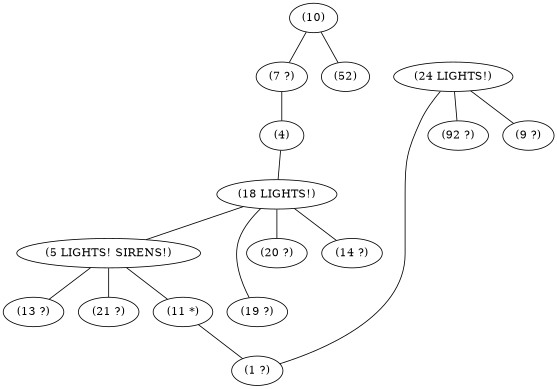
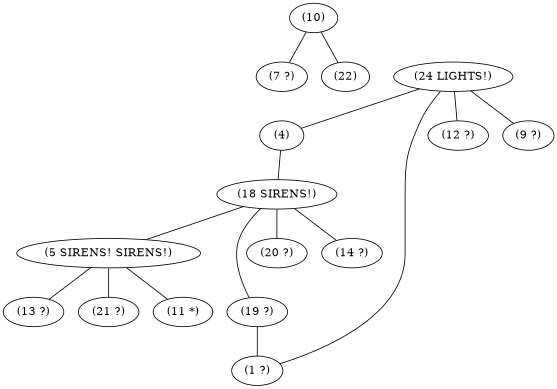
node "(52)": label "(52)" -> "(22)"
edge "(7 ?)" -- "(4)": now "(24 LIGHTS!)" -- "(4)"
node "(92 ?)": label "(92 ?)" -> "(12 ?)"
node "(18 LIGHTS!)": label "(18 LIGHTS!)" -> "(18 SIRENS!)"
node "(5 LIGHTS! SIRENS!)": label "(5 LIGHTS! SIRENS!)" -> "(5 SIRENS! SIRENS!)"
edge "(11 *)" -- "(1 ?)": now "(19 ?)" -- "(1 ?)"
